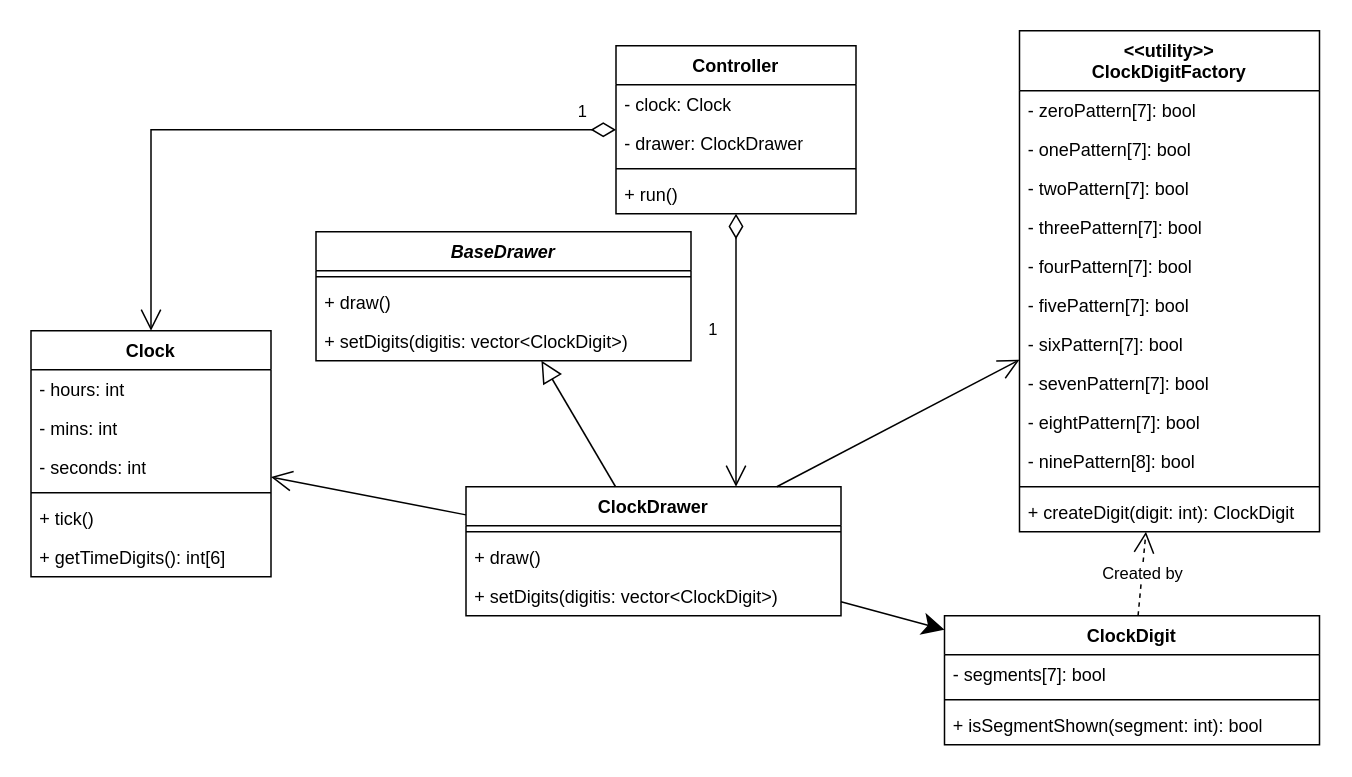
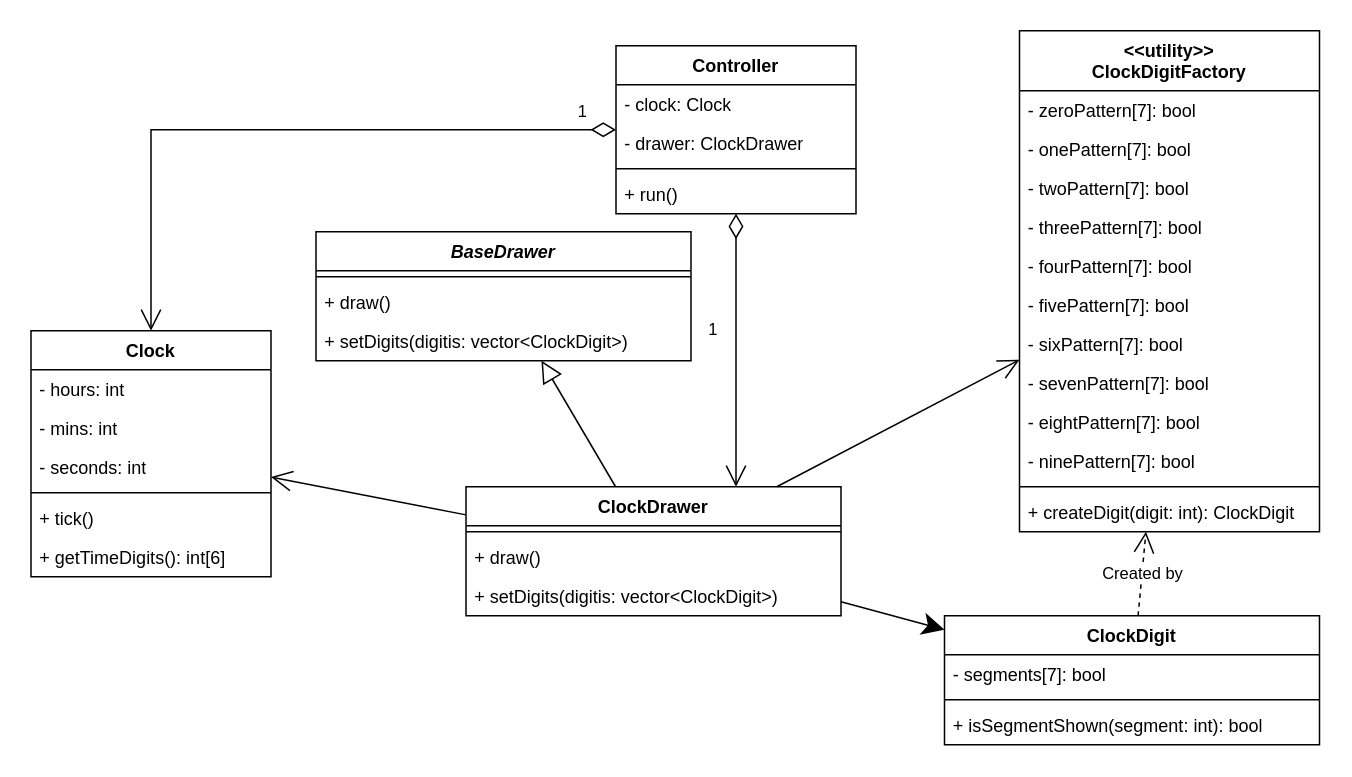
node "- ninePattern[8]: bool": label "- ninePattern[8]: bool" -> "- ninePattern[7]: bool"
